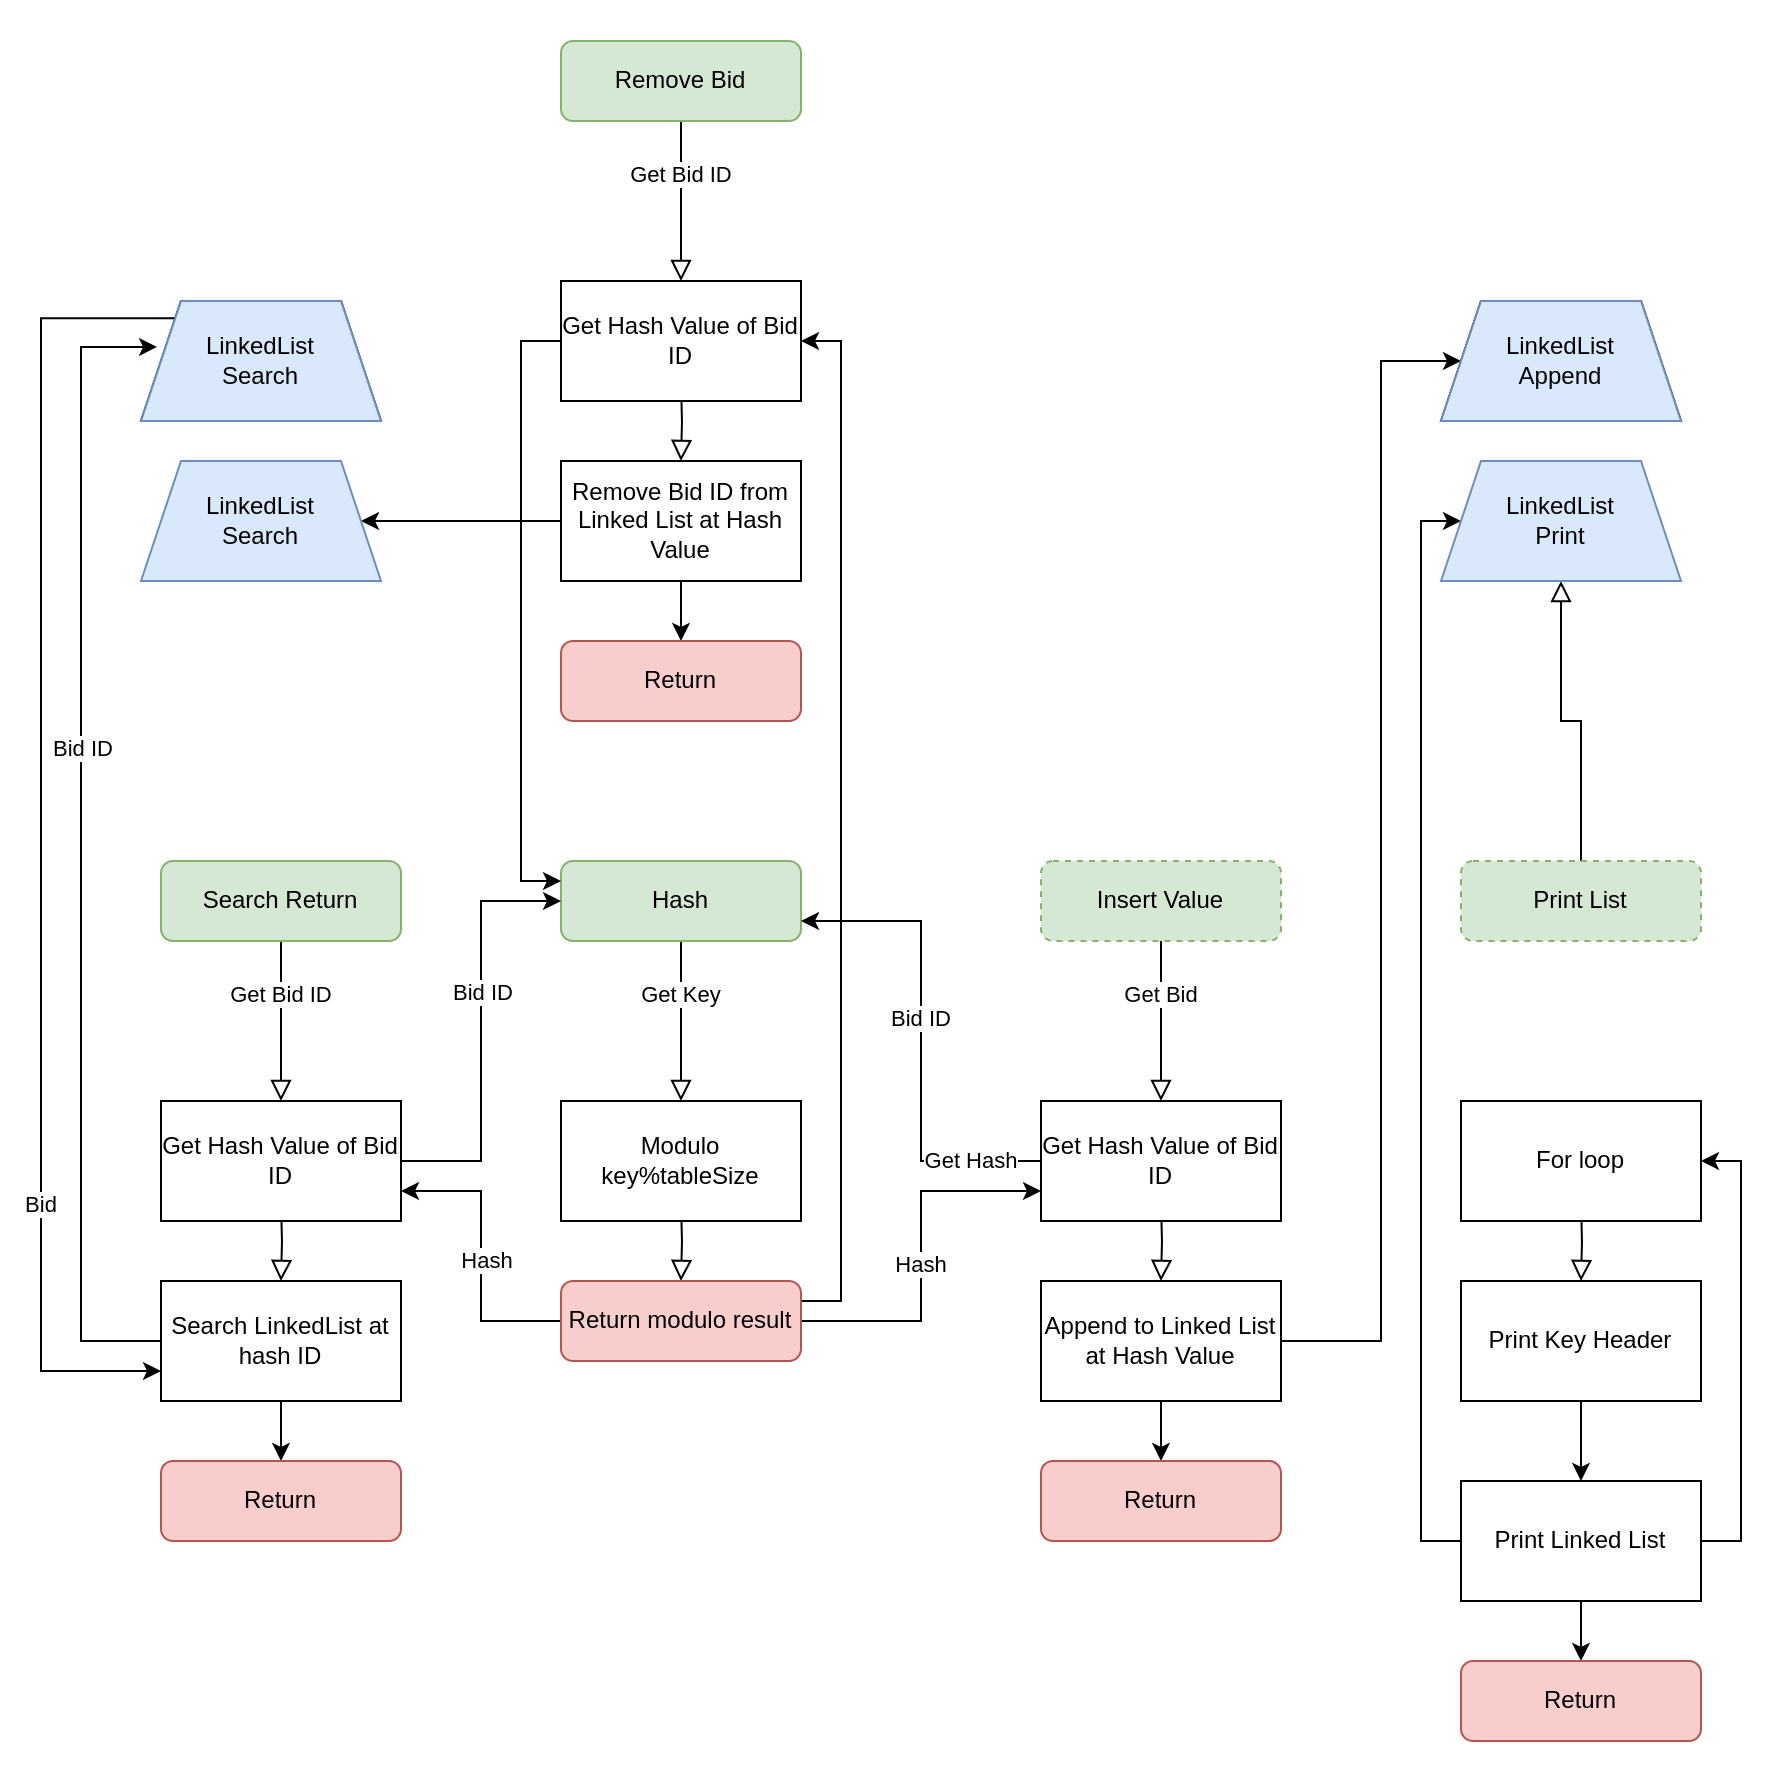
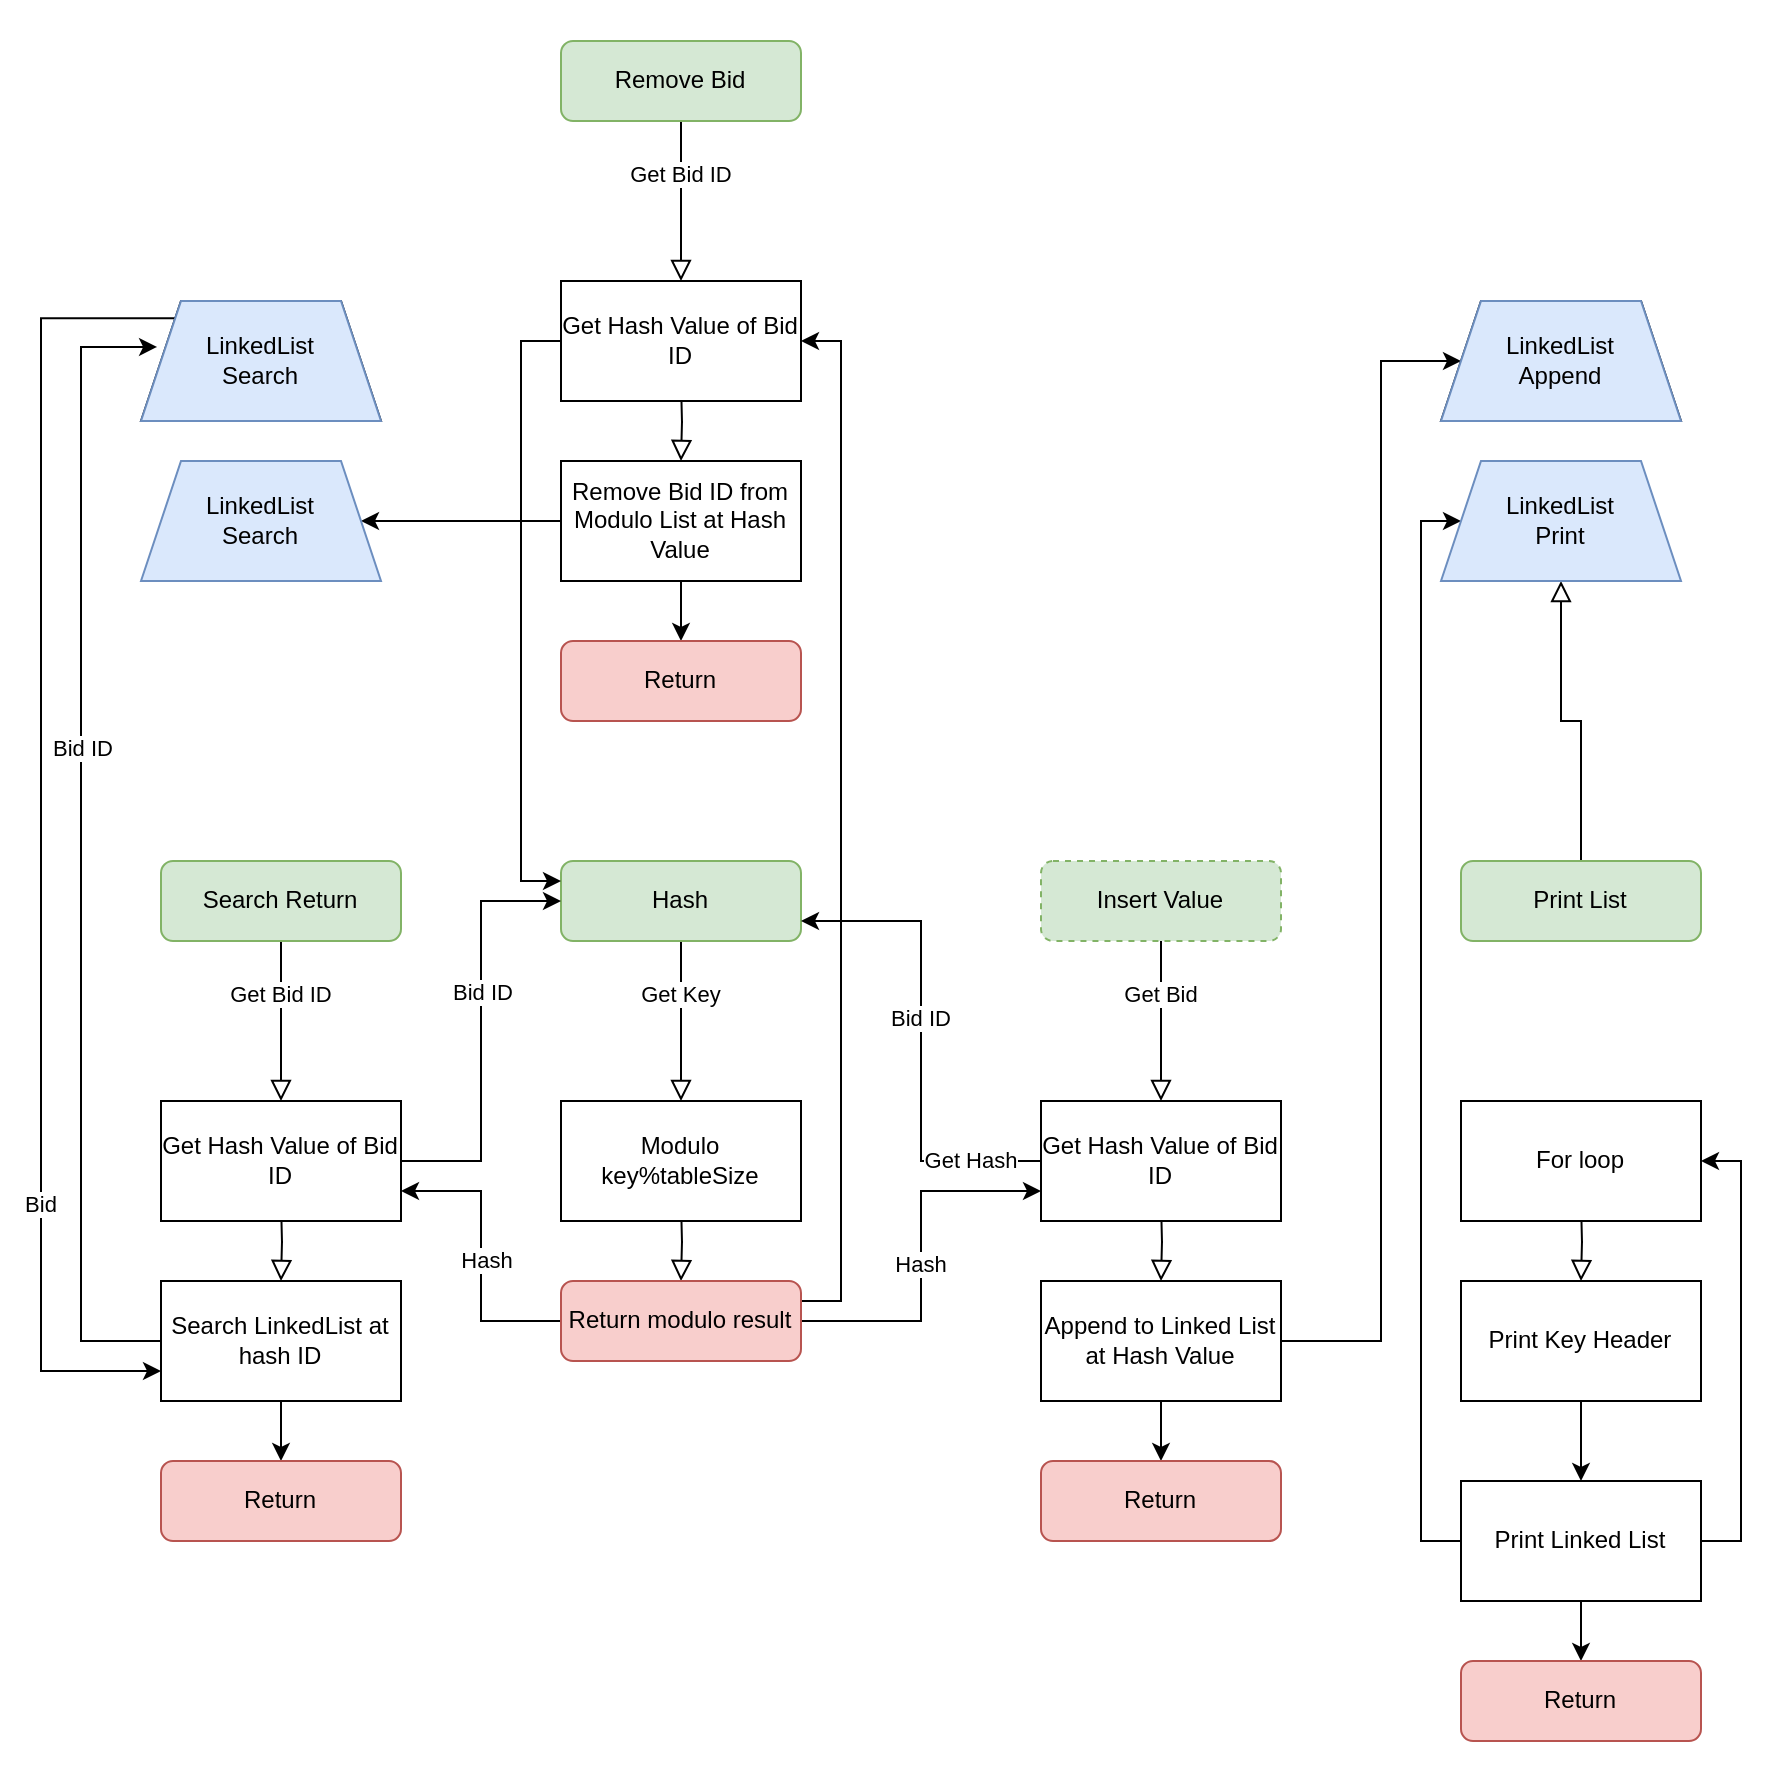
node "Remove Bid ID from Linked List at Hash Value": label "Remove Bid ID from Linked List at Hash Value" -> "Remove Bid ID from Modulo List at Hash Value"
node "Print List": style dashed -> solid
